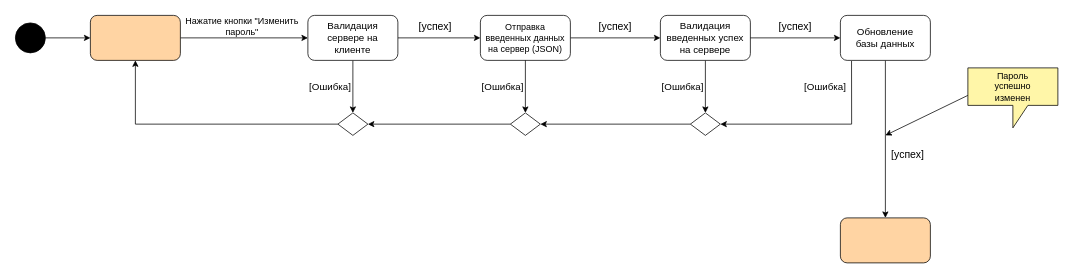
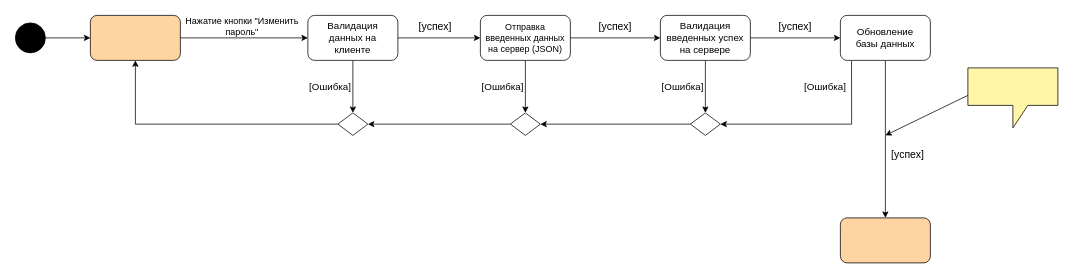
node "Валидация сервере на клиенте": label "Валидация сервере на клиенте" -> "Валидация данных на клиенте"
node "Пароль успешно изменен": removed
